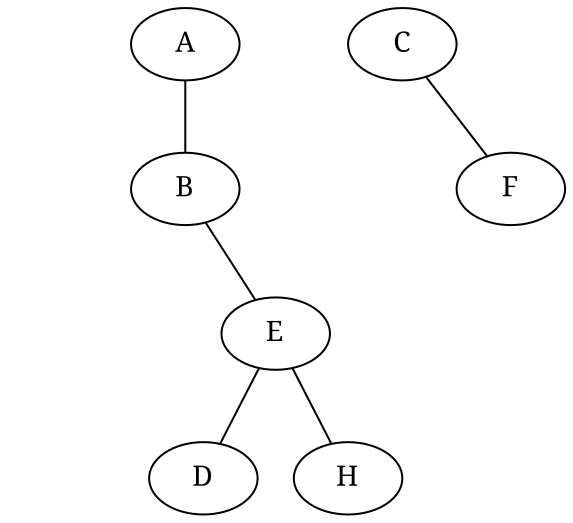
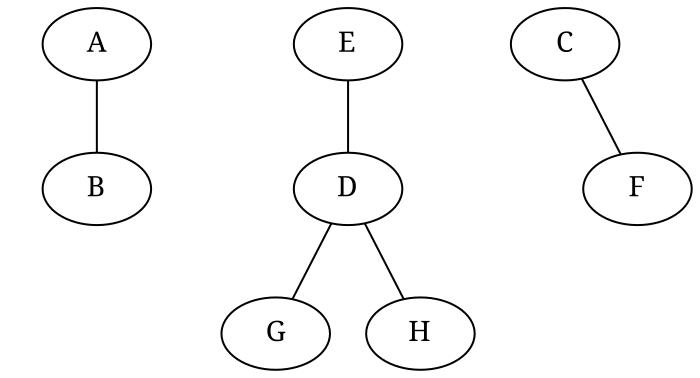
edge "B" -- "E": removed
node "G": added
edge "E" -- "H": now "D" -- "H"
